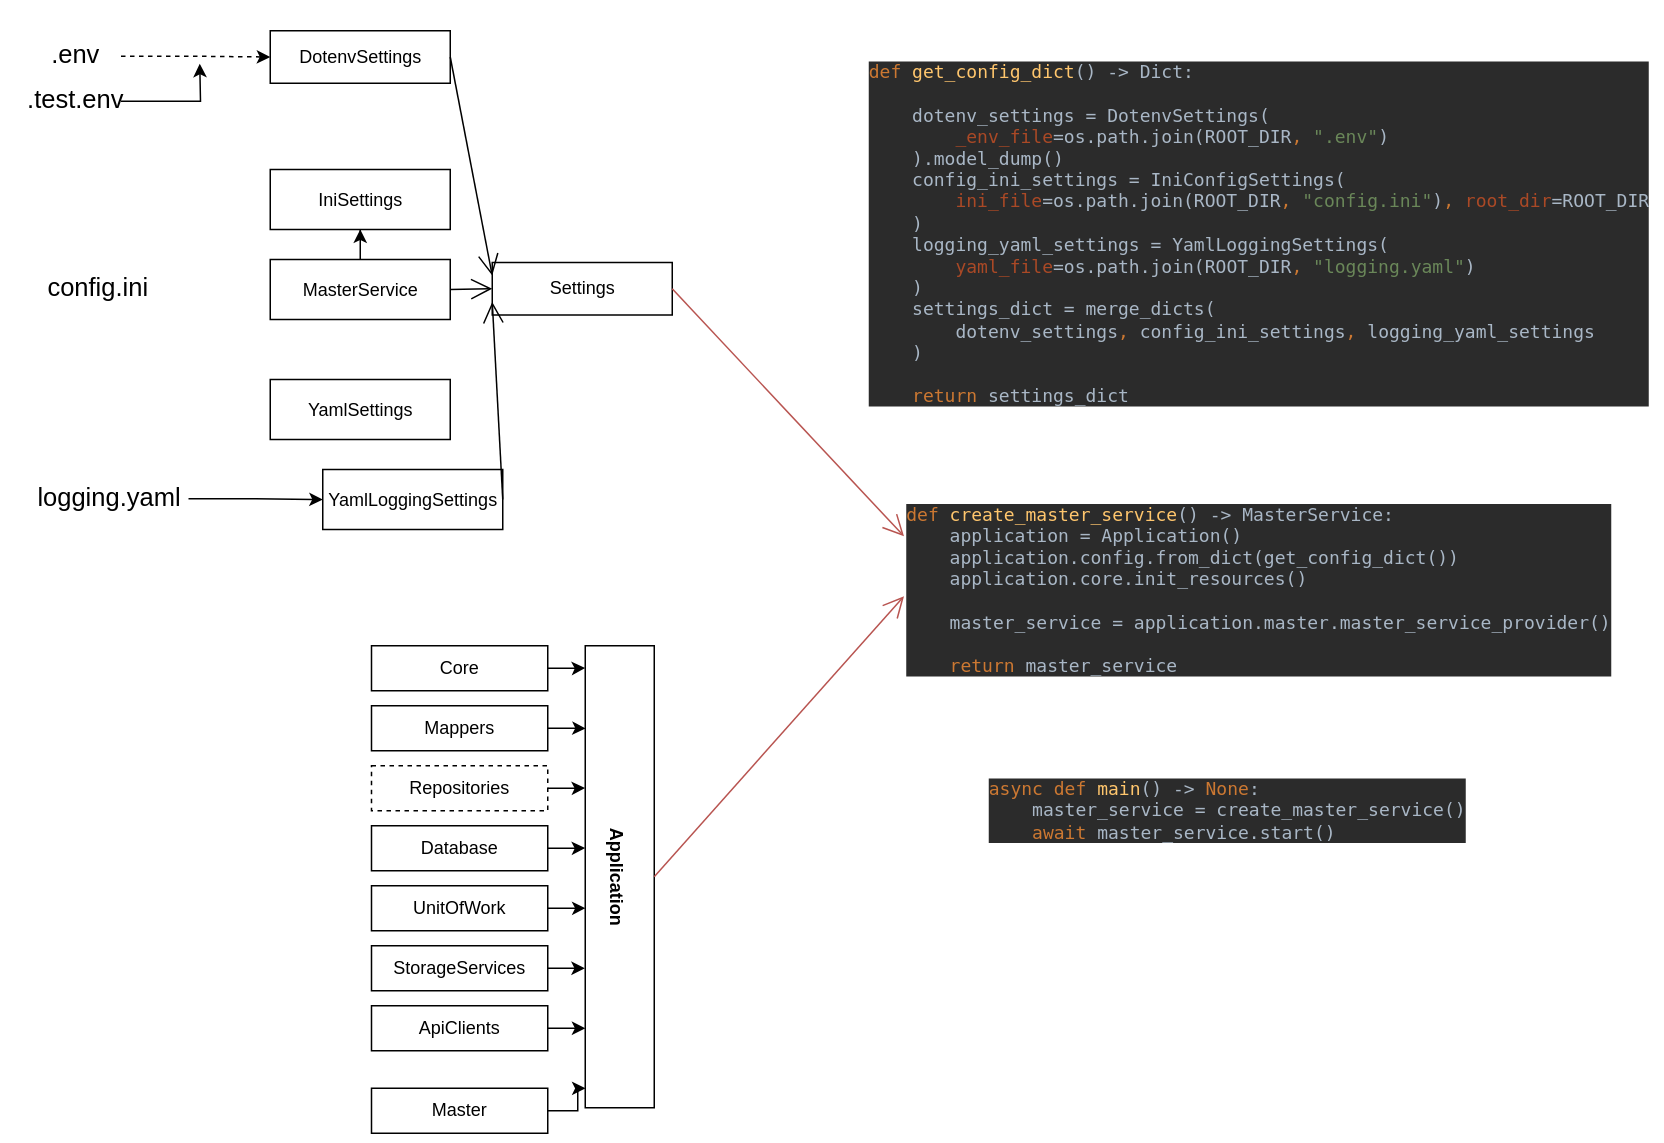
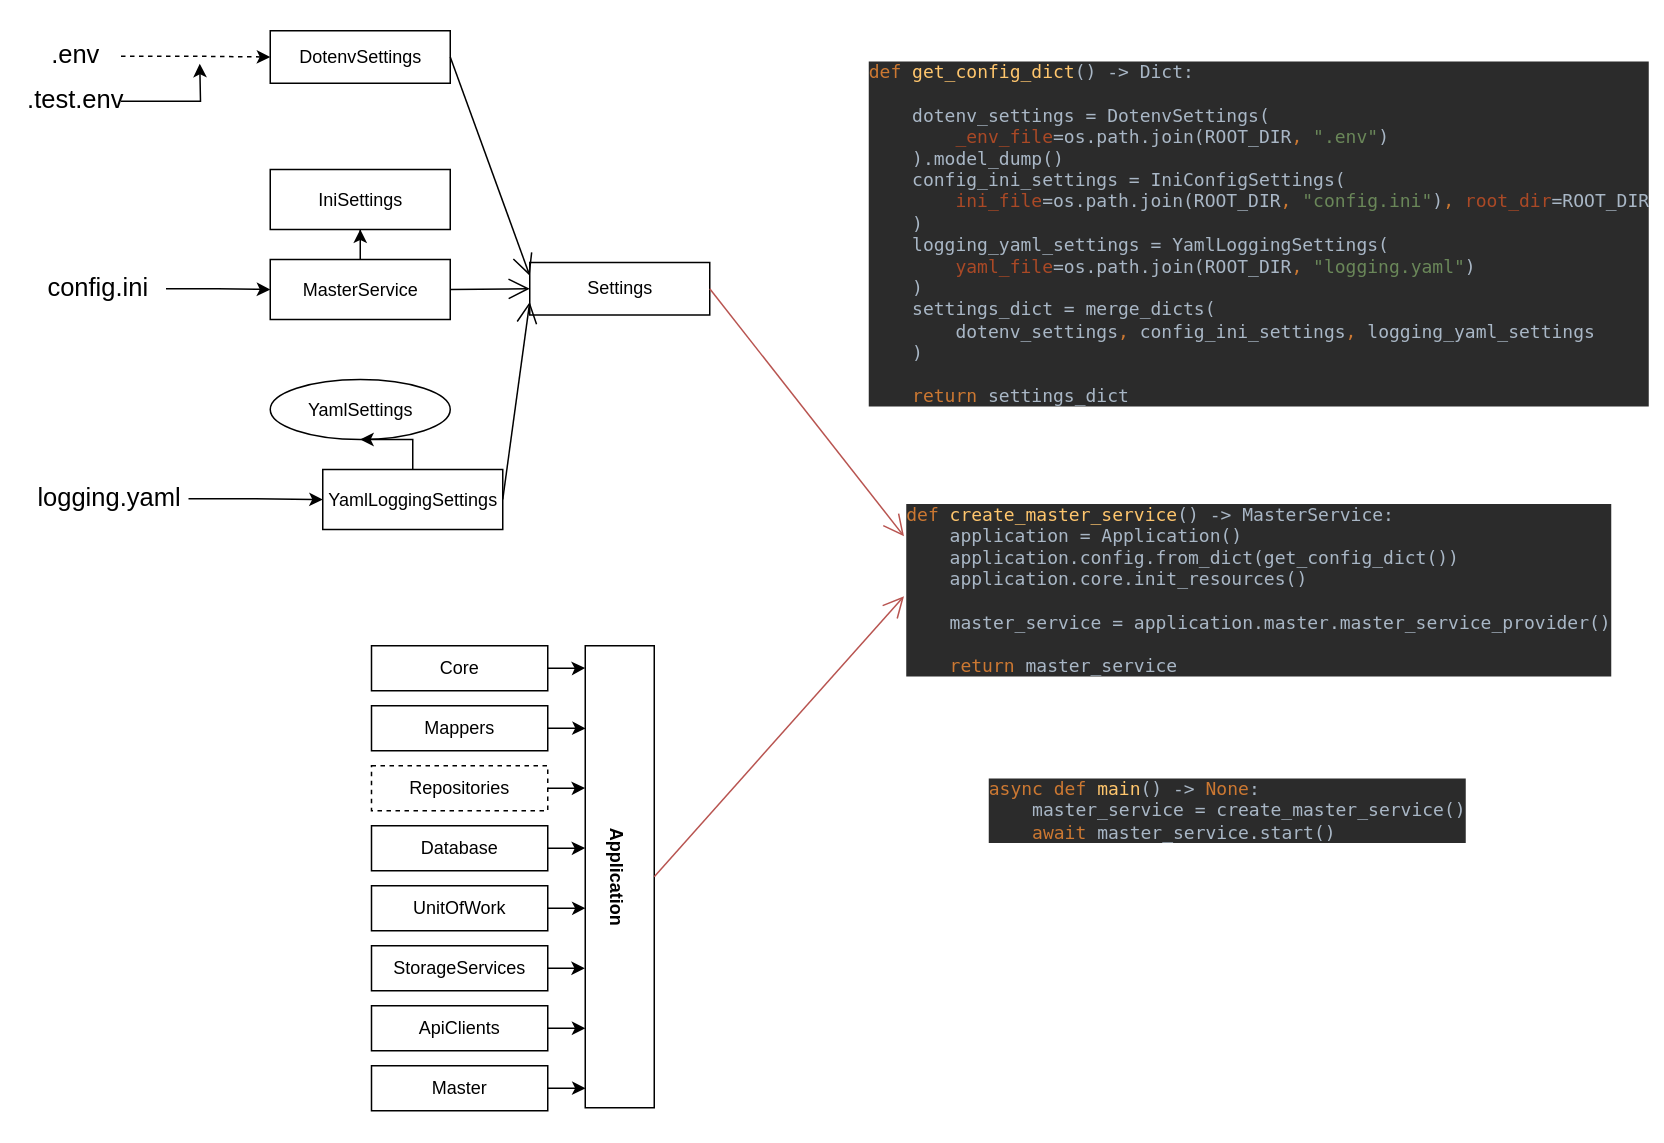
edge "config.ini" -> "MasterService": added
node "Settings": moved (582, 289) -> (620, 289)
node "YamlSettings": shape rectangle -> ellipse
edge "YamlLoggingSettings" -> "YamlSettings": added
node "Master": moved (459, 1111) -> (459, 1088)
